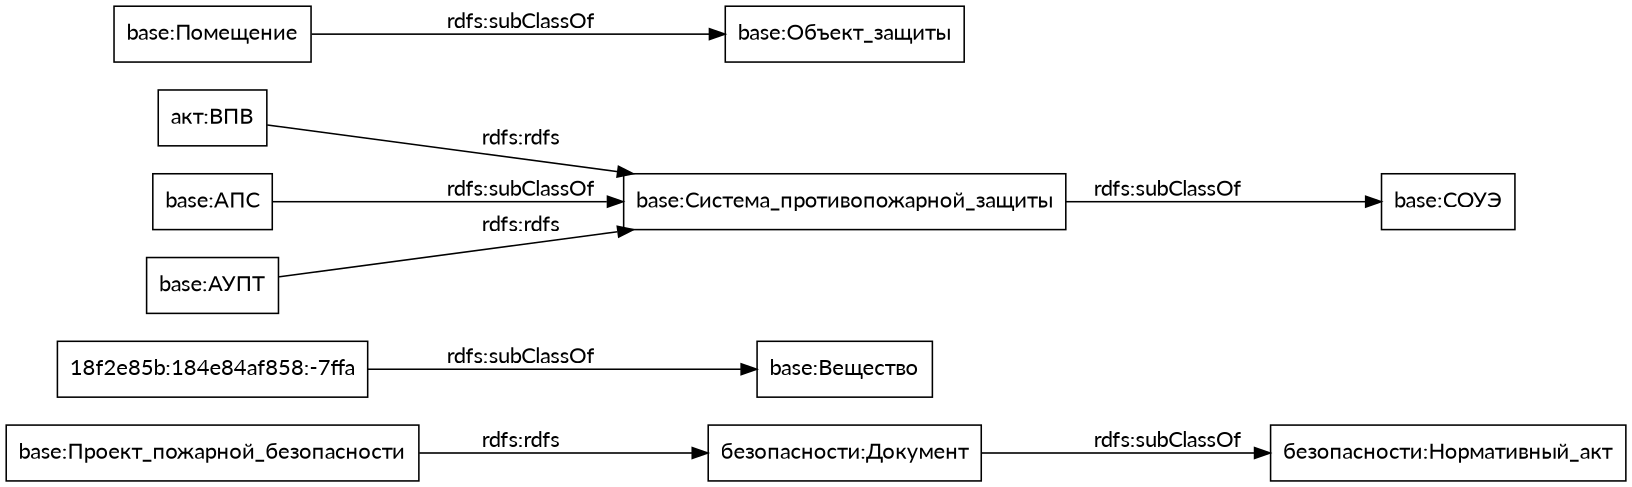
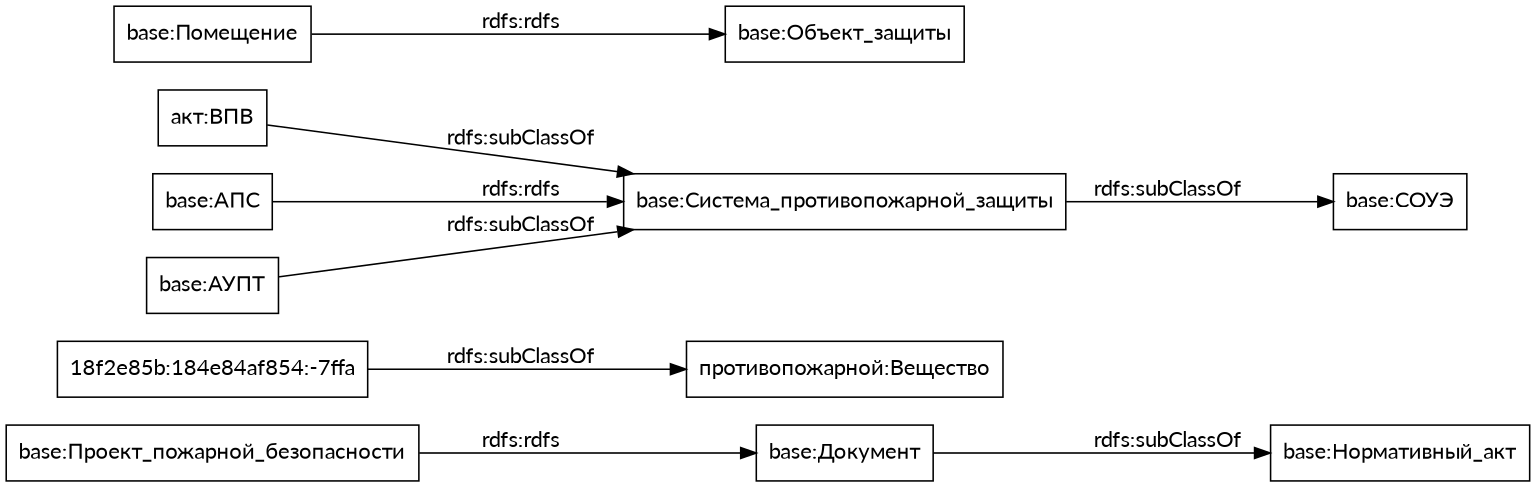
edge "base:Помещение" -> "base:Объект_защиты": label "rdfs:subClassOf" -> "rdfs:rdfs"
edge "акт:ВПВ" -> "base:Система_противопожарной_защиты": label "rdfs:rdfs" -> "rdfs:subClassOf"
edge "base:АПС" -> "base:Система_противопожарной_защиты": label "rdfs:subClassOf" -> "rdfs:rdfs"
edge "base:АУПТ" -> "base:Система_противопожарной_защиты": label "rdfs:rdfs" -> "rdfs:subClassOf"
node "18f2e85b:184e84af858:-7ffa": label "18f2e85b:184e84af858:-7ffa" -> "18f2e85b:184e84af854:-7ffa"
node "base:Вещество": label "base:Вещество" -> "противопожарной:Вещество"
node "безопасности:Документ": label "безопасности:Документ" -> "base:Документ"
node "безопасности:Нормативный_акт": label "безопасности:Нормативный_акт" -> "base:Нормативный_акт"
